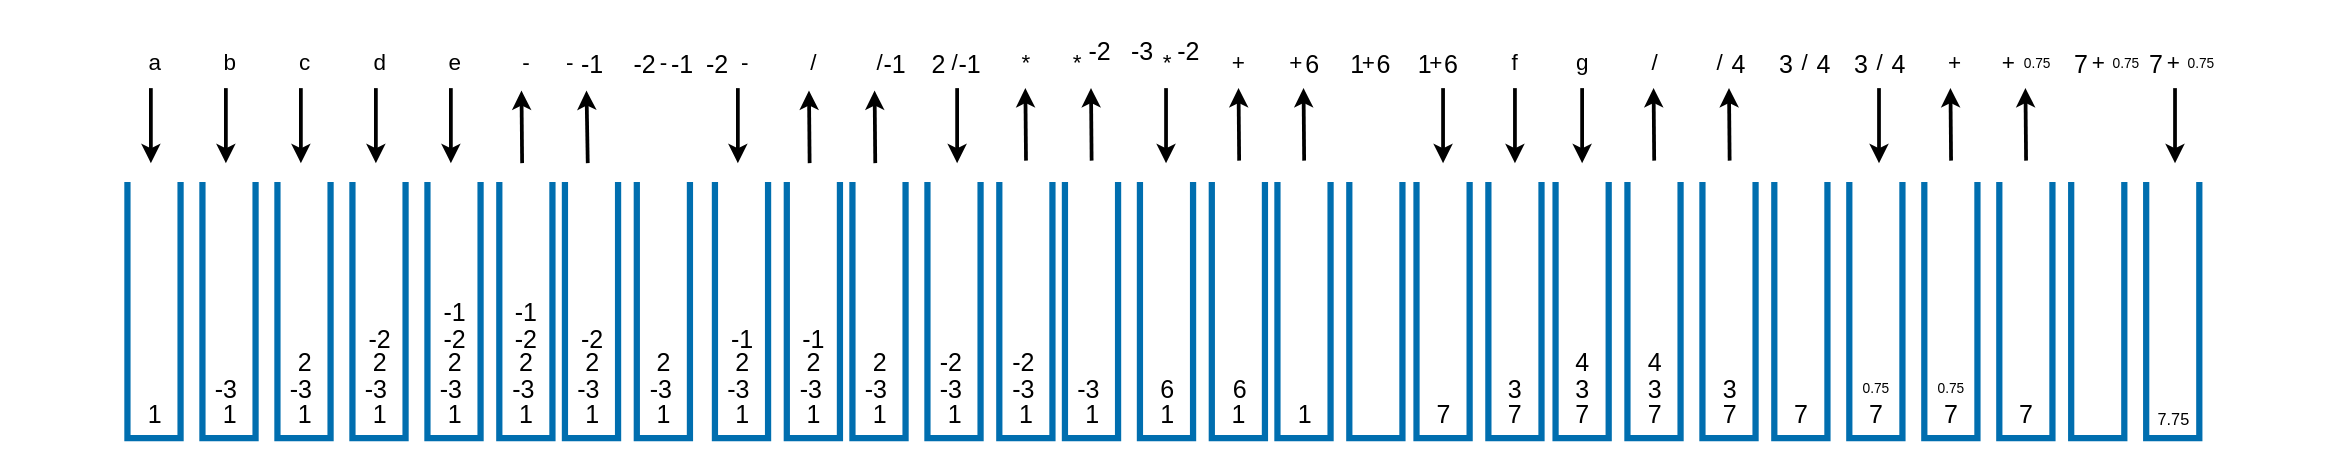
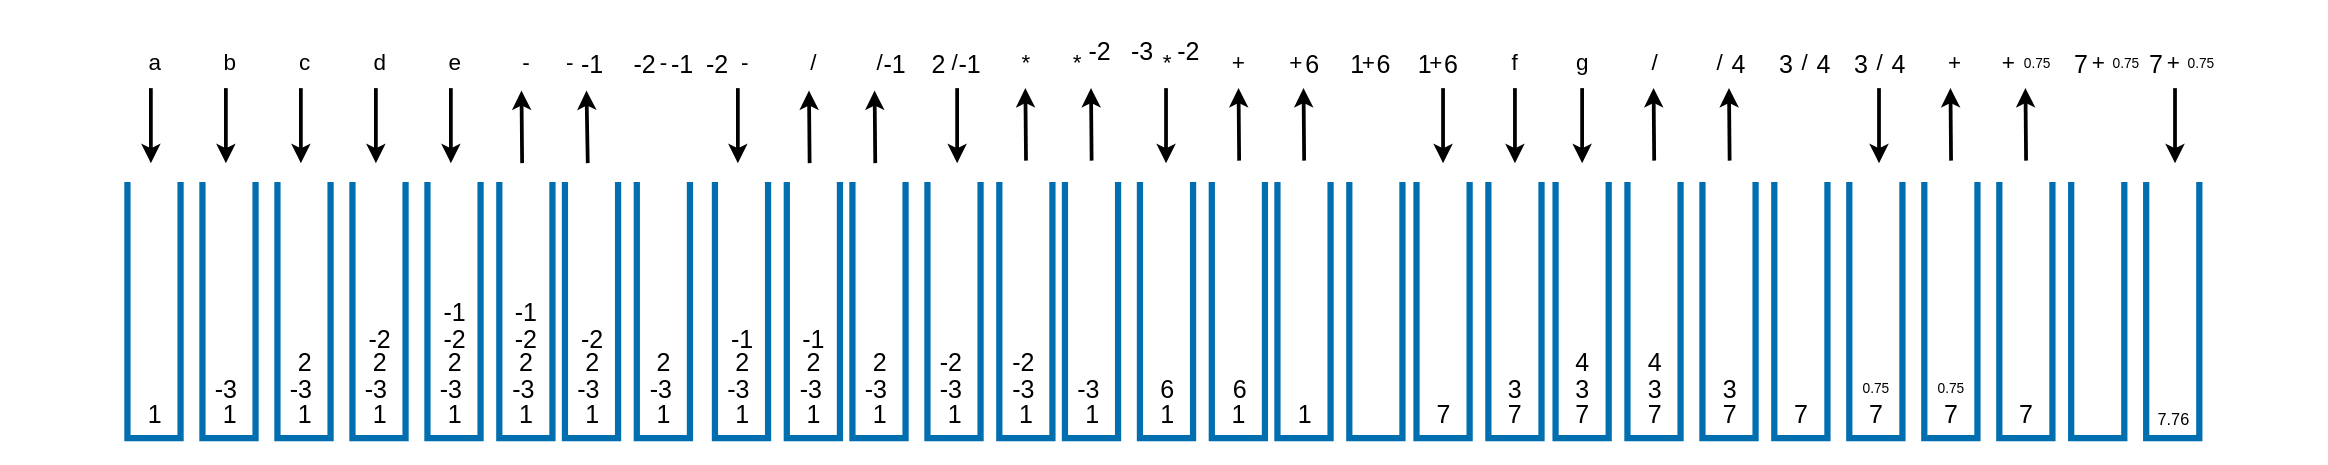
node "7.75": label "7.75" -> "7.76"
